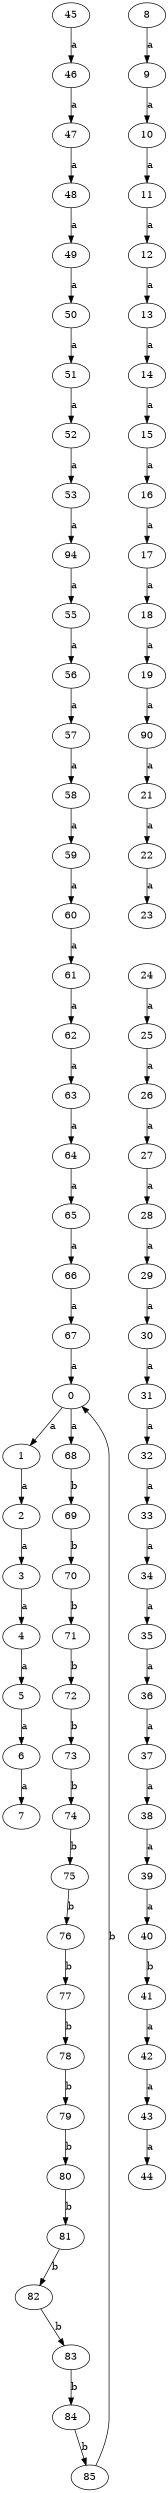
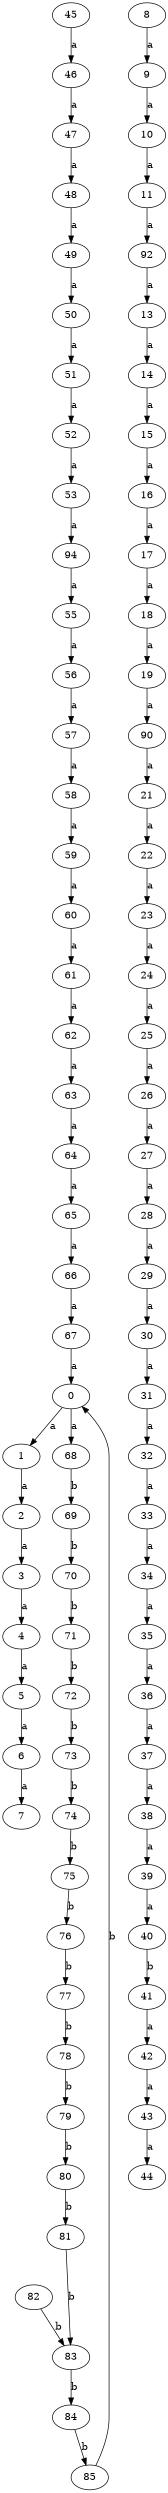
node "12": label "12" -> "92"
edge "23" -> "24": added, label "a"
edge "81" -> "82": now "81" -> "83"
